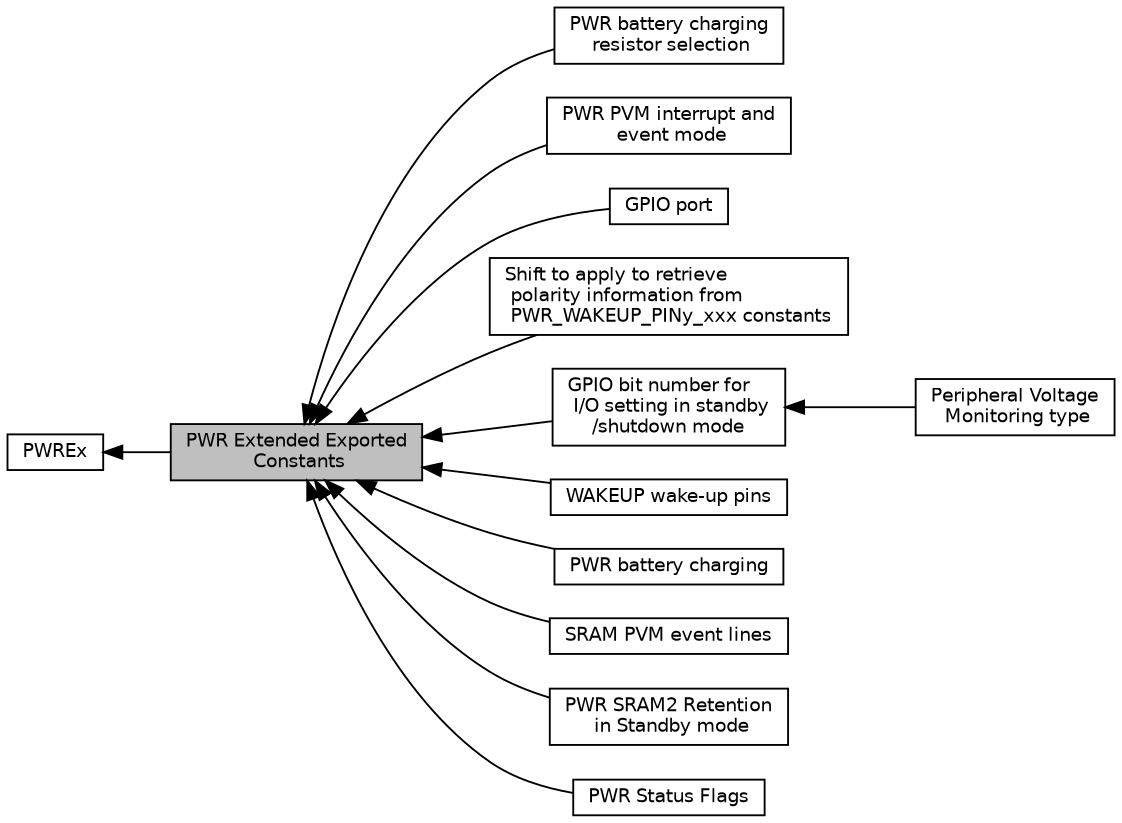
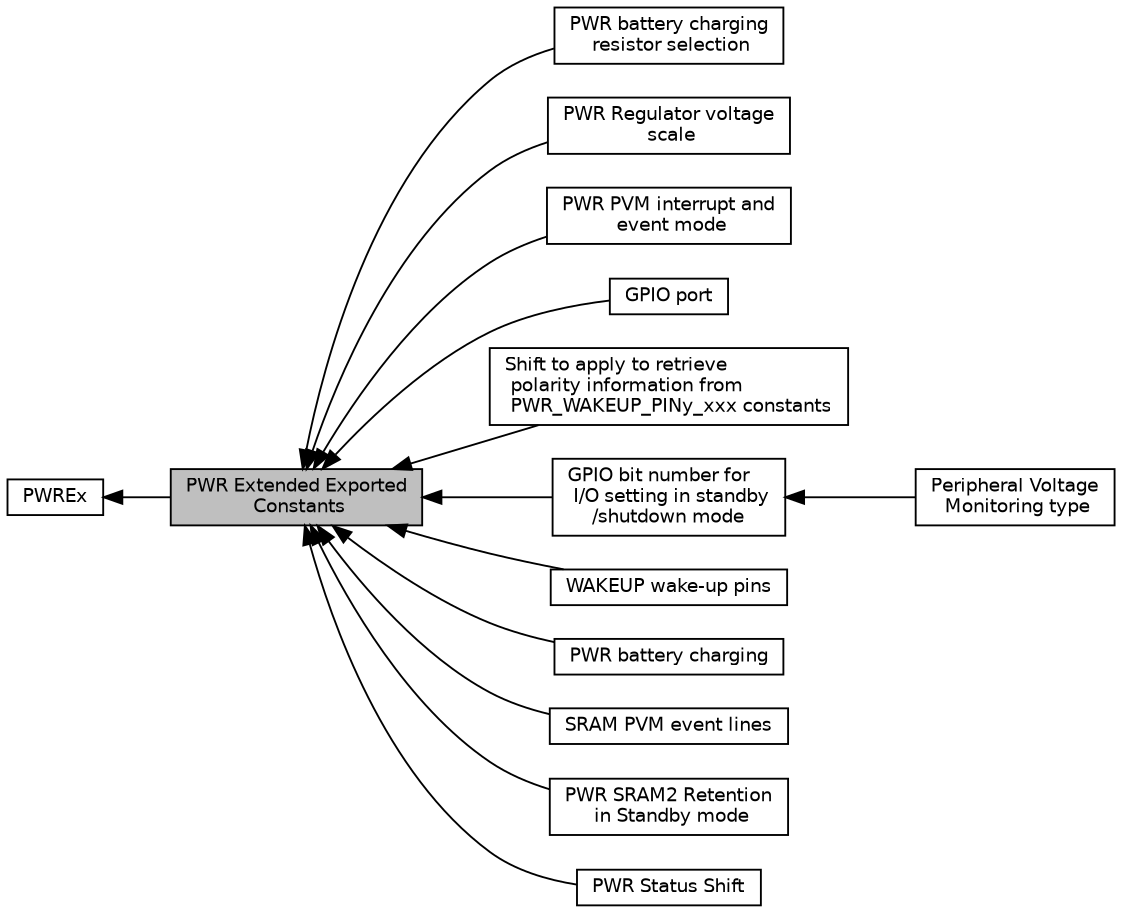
node "PWR Regulator voltage scale": added
node "PWR Status Flags": label "PWR Status Flags" -> "PWR Status Shift"
